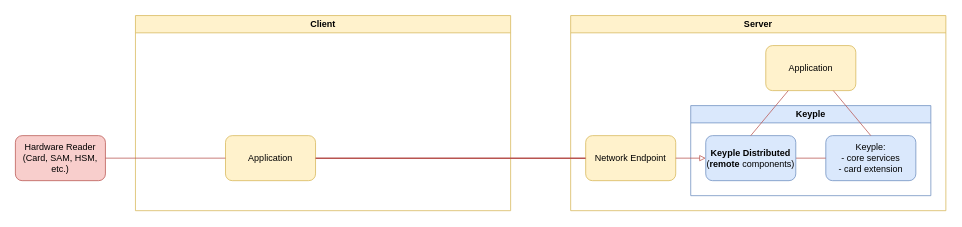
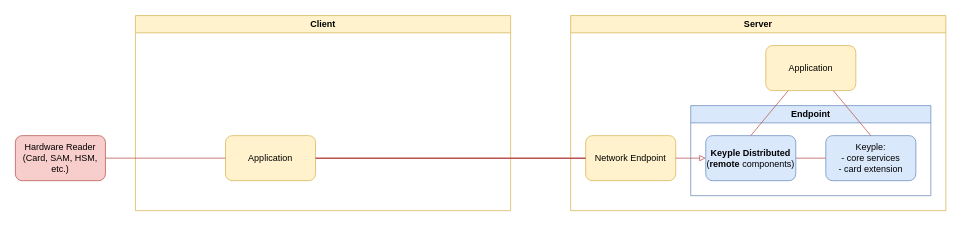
node "Keyple": label "Keyple" -> "Endpoint"
